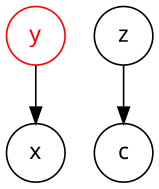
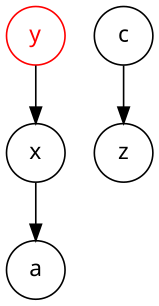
edge "z" -> "c": reversed
node "a": added
